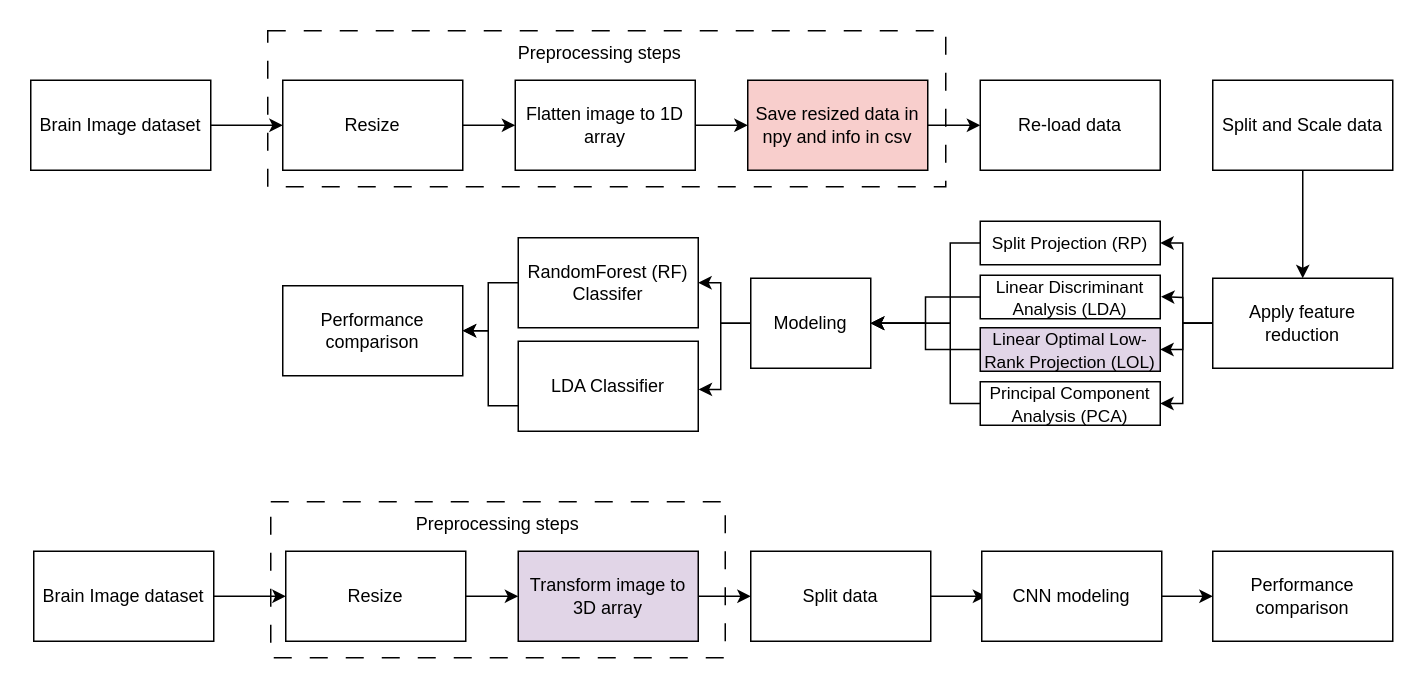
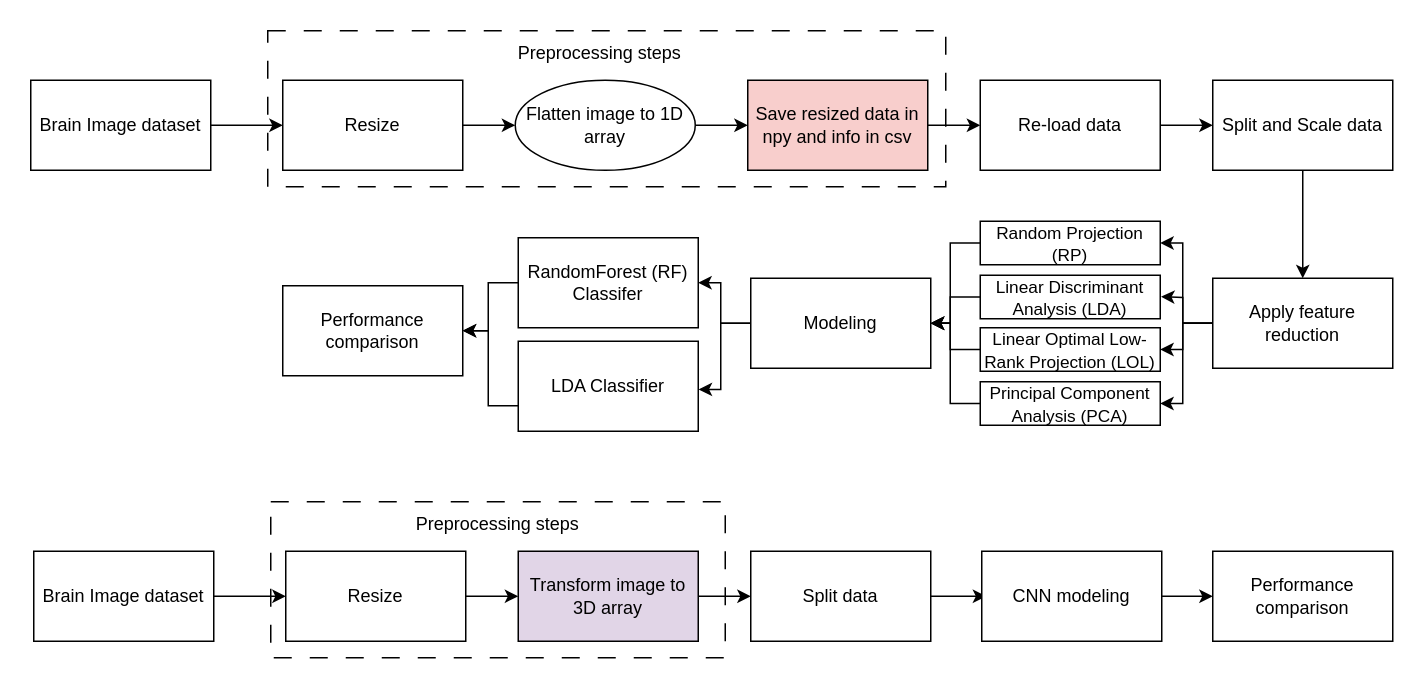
node "Flatten image to 1D array": shape rectangle -> ellipse
edge "Re-load data" -> "Split and Scale data": added
node "Split Projection (RP)": label "Split Projection (RP)" -> "Random Projection (RP)"
node "Modeling": size 120x90 -> 180x90
node "Linear Optimal Low-Rank Projection (LOL)": fillcolor #e1d5e7 -> #ffffff
